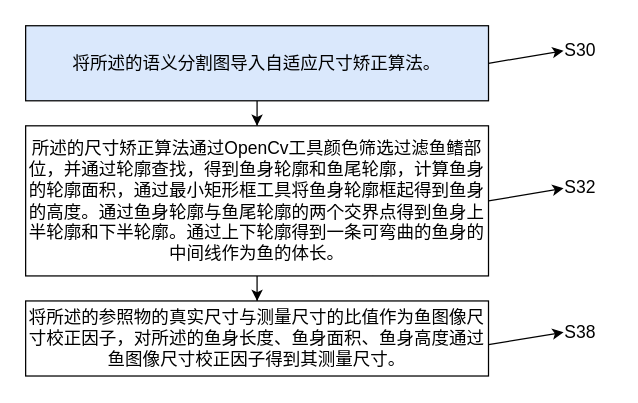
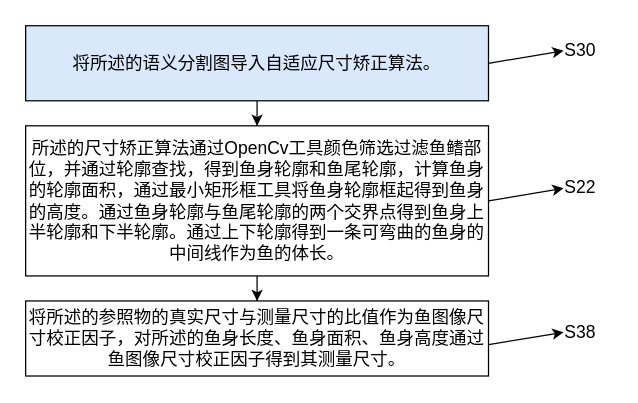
node "S32": label "S32" -> "S22"
